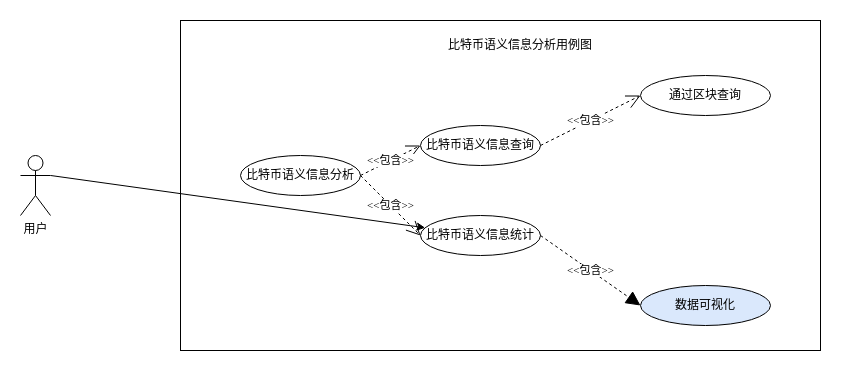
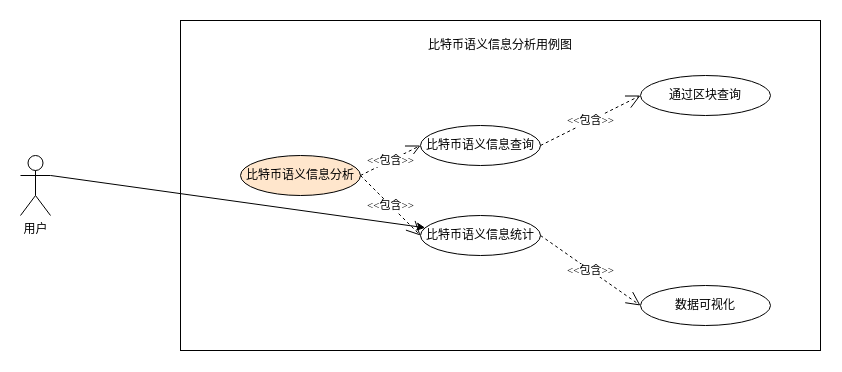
node "比特币语义信息分析用例图": moved (521, 46) -> (501, 46)
node "比特币语义信息分析": fillcolor #ffffff -> #ffe6cc
edge "比特币语义信息统计" -> "数据可视化": arrowhead block -> open
node "数据可视化": fillcolor #dae8fc -> #ffffff
